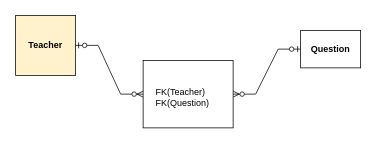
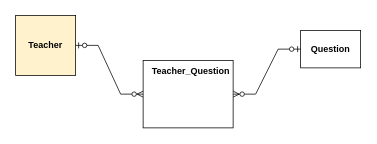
node "Teacher_Question": added
node "FK(Teacher) FK(Question)": removed
